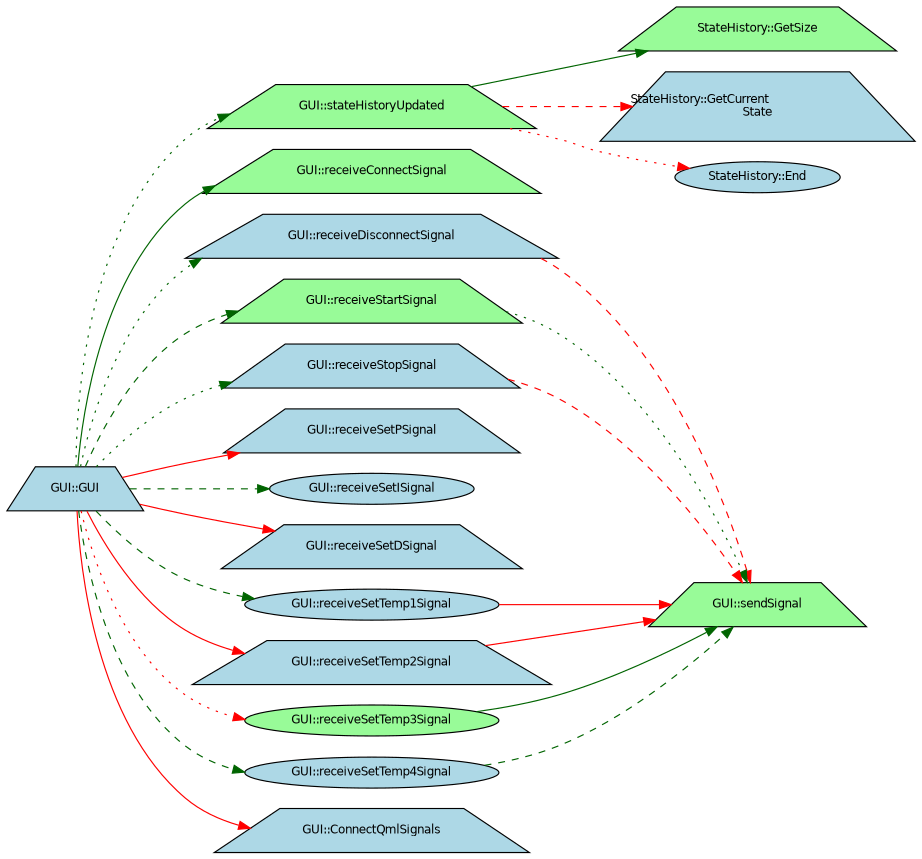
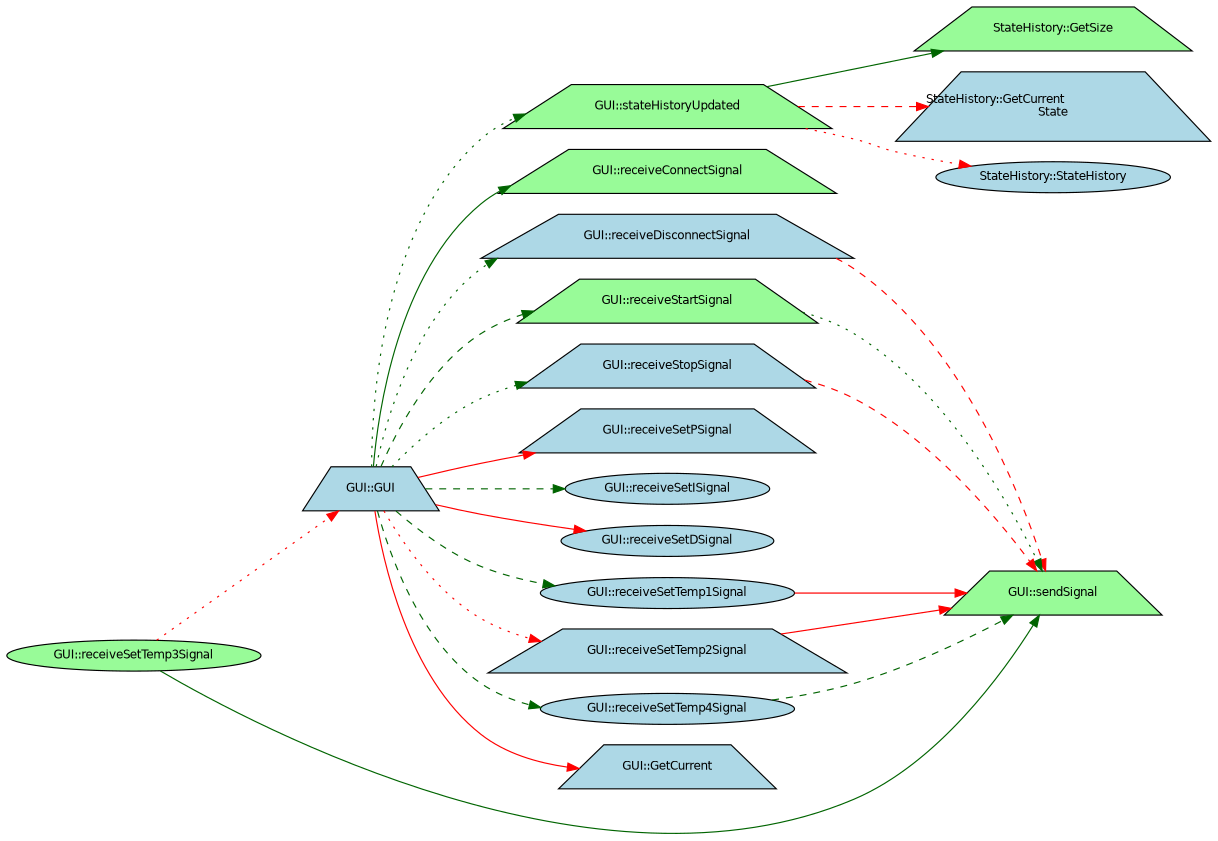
node "StateHistory::End": label "StateHistory::End" -> "StateHistory::StateHistory"
node "GUI::receiveSetDSignal": shape trapezium -> ellipse
edge "GUI::GUI" -> "GUI::receiveSetTemp2Signal": style solid -> dotted
edge "GUI::GUI" -> "GUI::receiveSetTemp3Signal": reversed
node "GUI::ConnectQmlSignals": label "GUI::ConnectQmlSignals" -> "GUI::GetCurrent"
